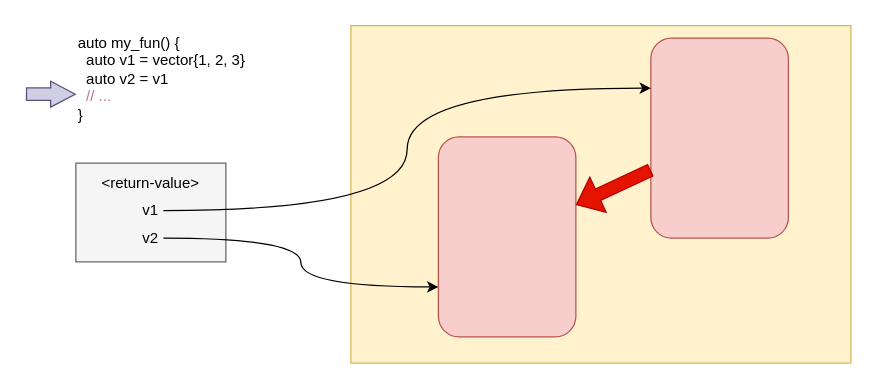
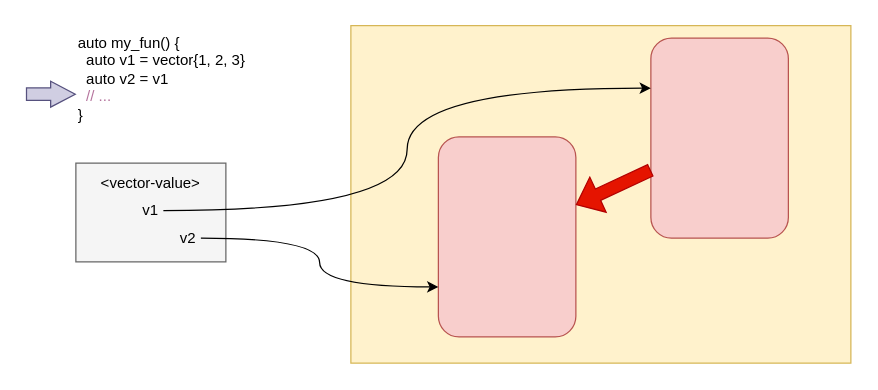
node "<return-value>": label "<return-value>" -> "<vector-value>"
node "v2": moved (151, 238) -> (188, 238)
